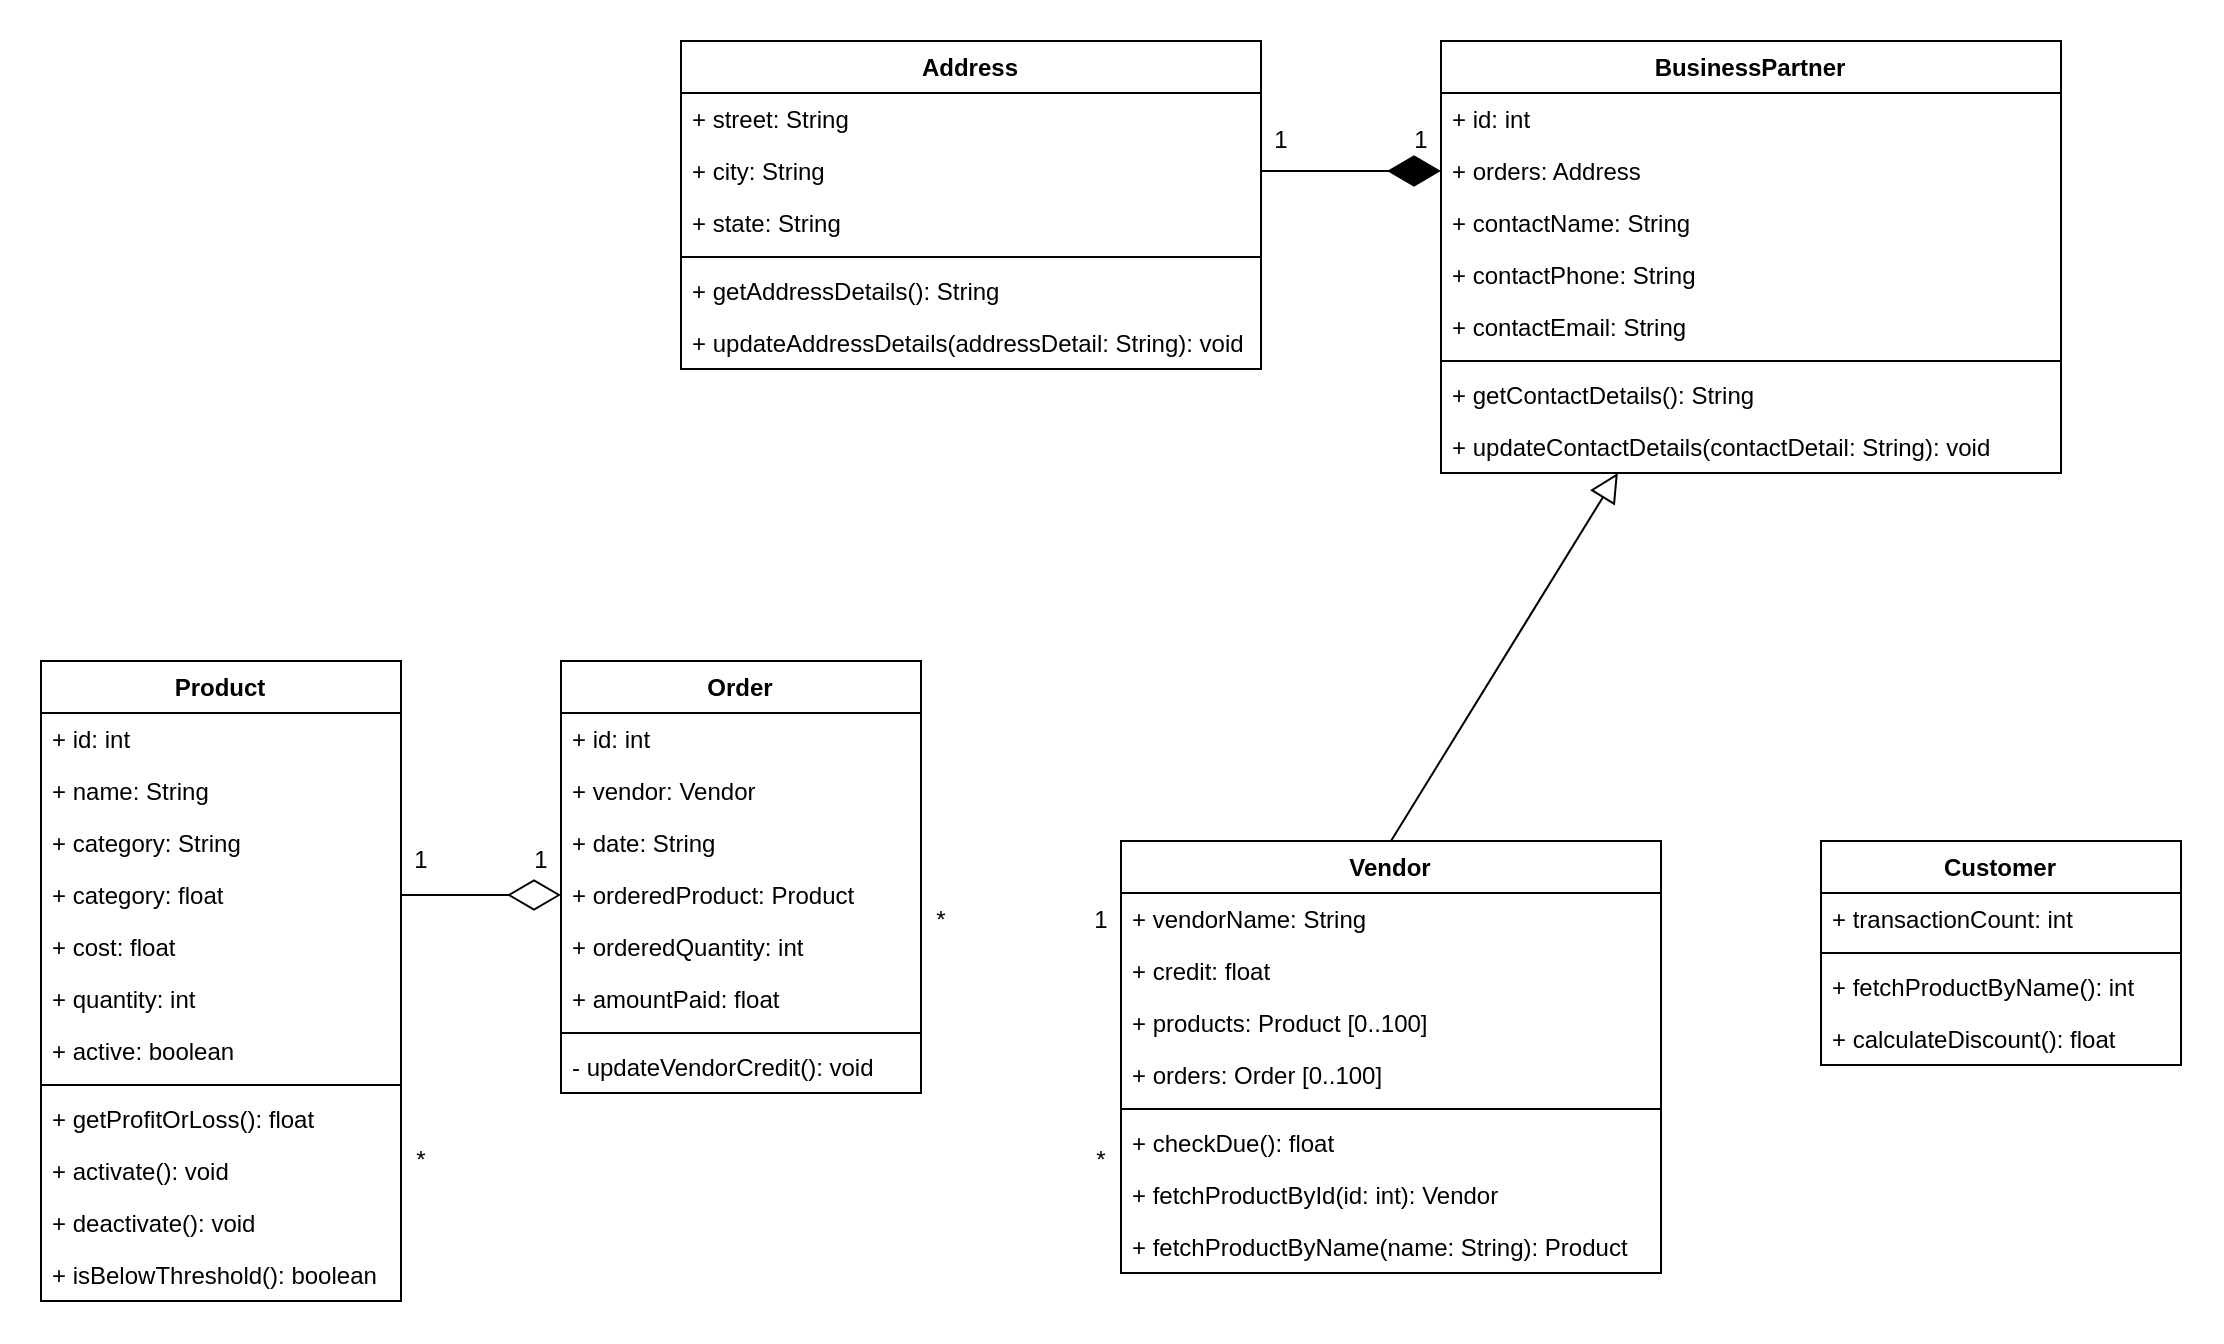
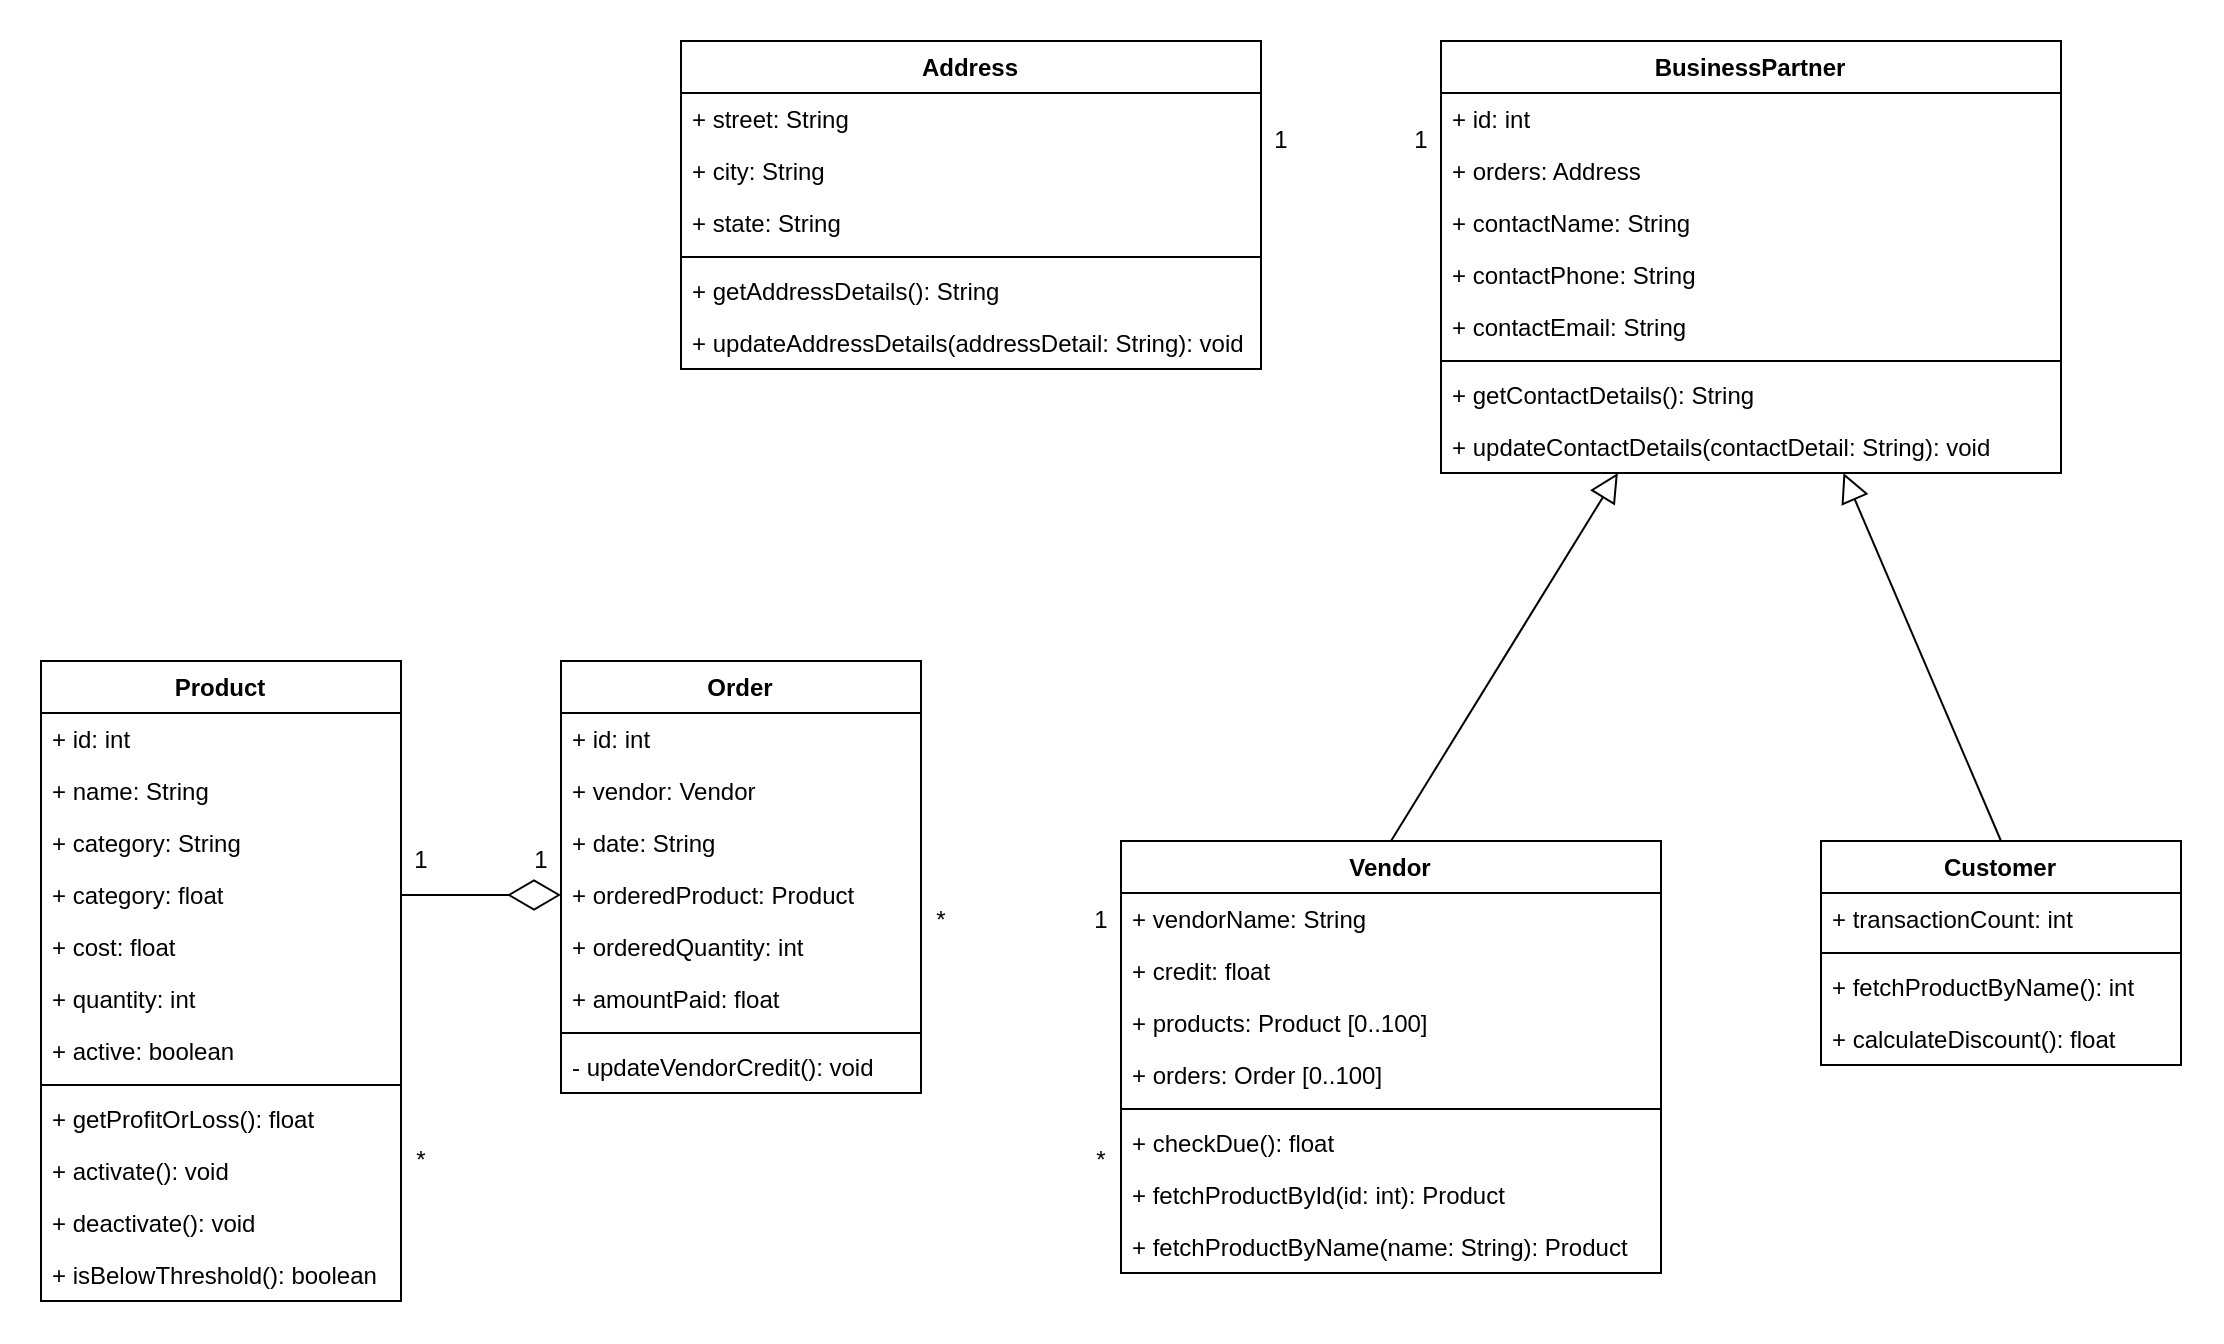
edge "+ city: String" -> "+ orders: Address": removed
edge "Customer" -> "BusinessPartner": added
node "+ fetchProductById(id: int): Vendor": label "+ fetchProductById(id: int): Vendor" -> "+ fetchProductById(id: int): Product"
